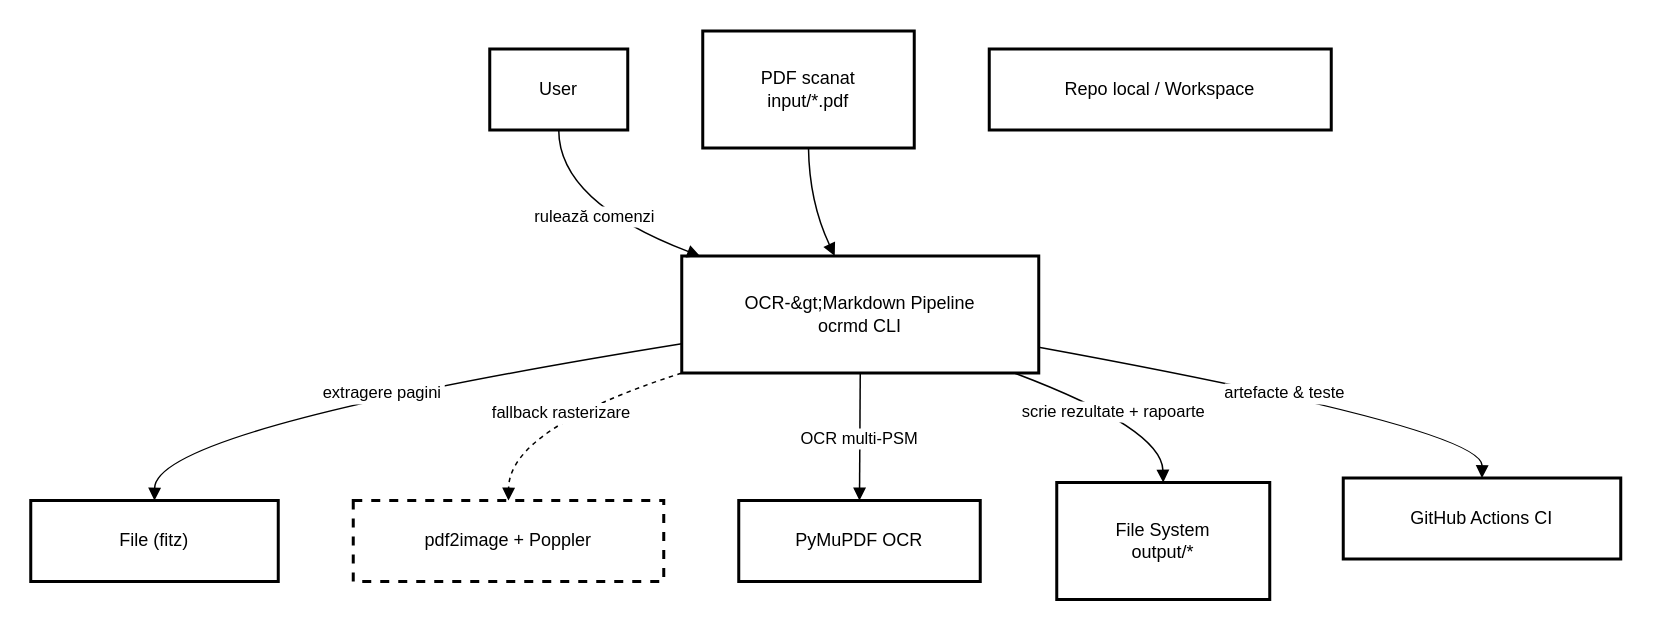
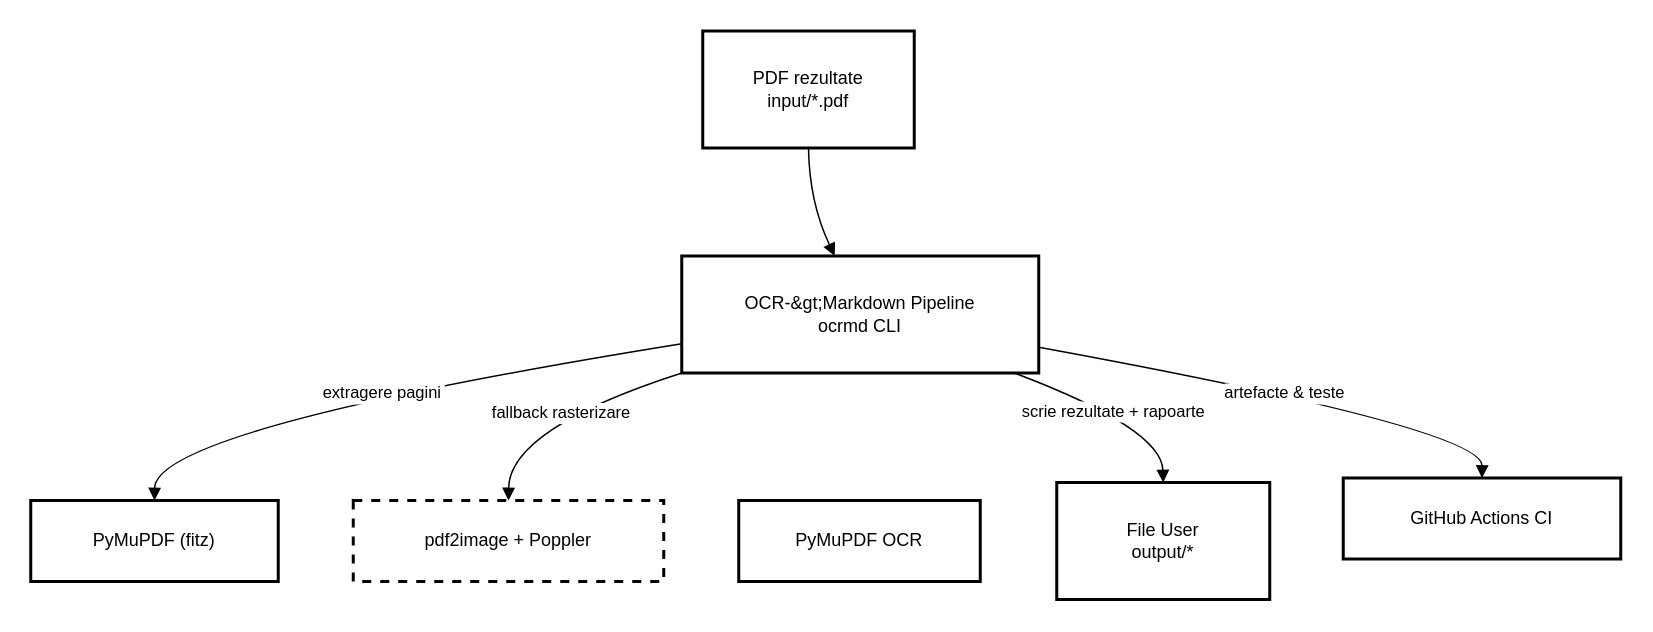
node "User": removed
node "PDF scanat input/*.pdf": label "PDF scanat input/*.pdf" -> "PDF rezultate input/*.pdf"
node "Repo local / Workspace": removed
edge "User" -> "OCR-&gt;Markdown Pipeline ocrmd CLI": removed, label "rulează comenzi"
edge "OCR-&gt;Markdown Pipeline ocrmd CLI" -> "PyMuPDF OCR": removed, label "OCR multi-PSM"
edge "OCR-&gt;Markdown Pipeline ocrmd CLI" -> "pdf2image + Poppler": style dashed -> solid
node "File (fitz)": label "File (fitz)" -> "PyMuPDF (fitz)"
node "File System output/*": label "File System output/*" -> "File User output/*"
